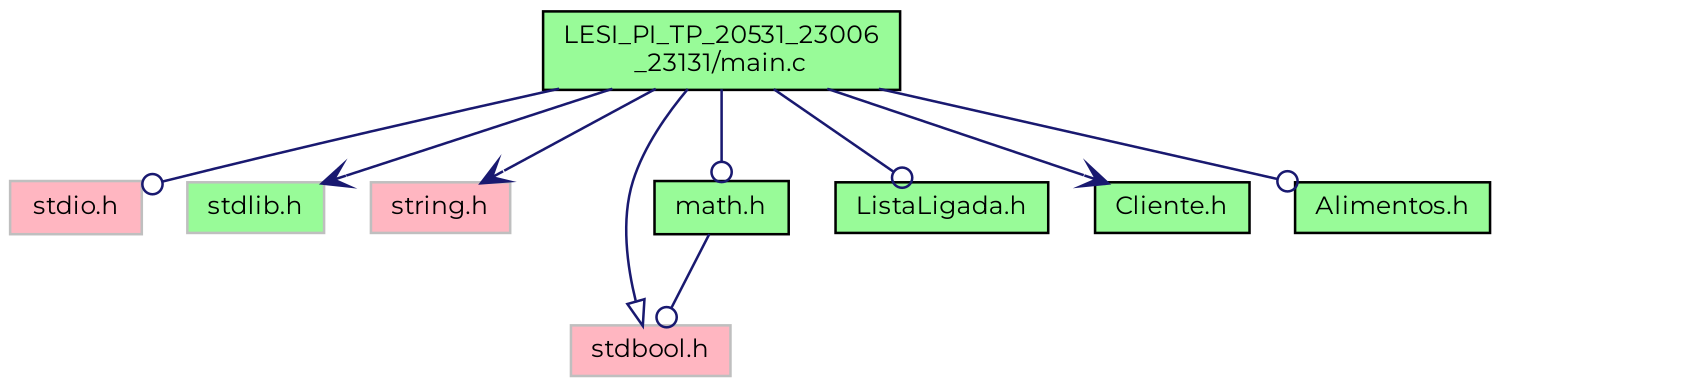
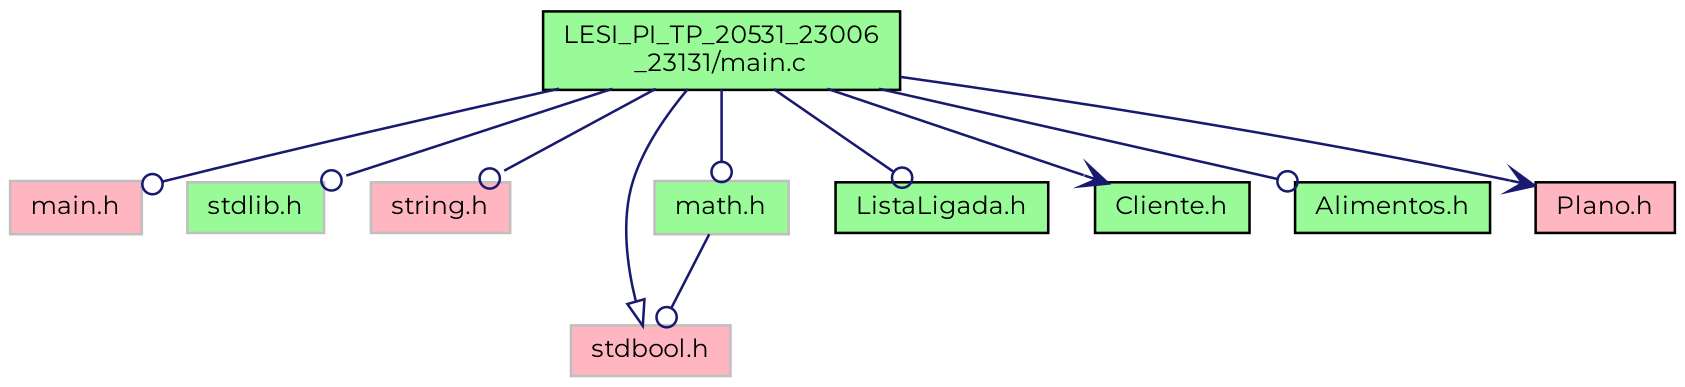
edge "LESI_PI_TP_20531_23006 _23131/main.c" -> "string.h": arrowhead vee -> odot
edge "LESI_PI_TP_20531_23006 _23131/main.c" -> "stdlib.h": arrowhead vee -> odot
node "stdio.h": label "stdio.h" -> "main.h"
node "math.h": color black -> grey75
node "Plano.h": added
